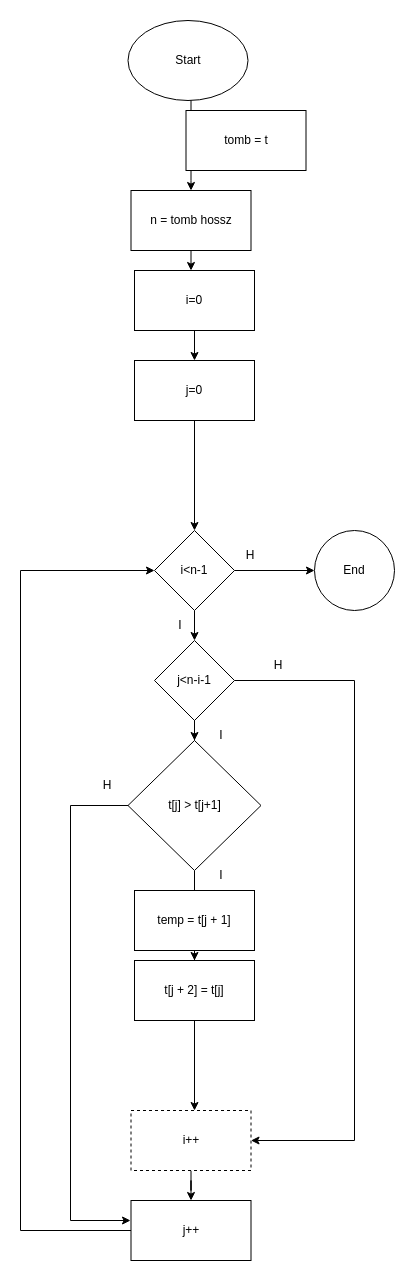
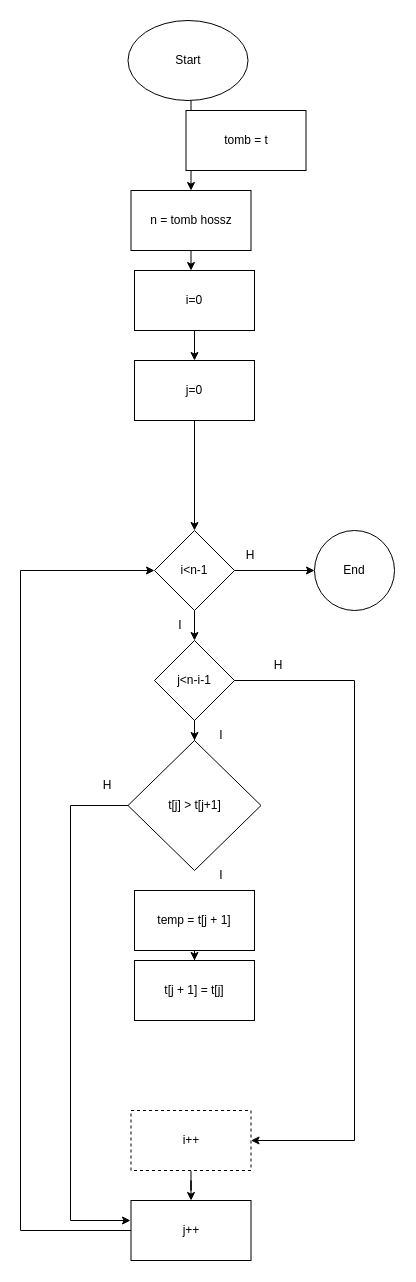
node "t[j + 2] = t[j]": label "t[j + 2] = t[j]" -> "t[j + 1] = t[j]"
edge "t[j] > t[j+1]" -> "i++": removed
